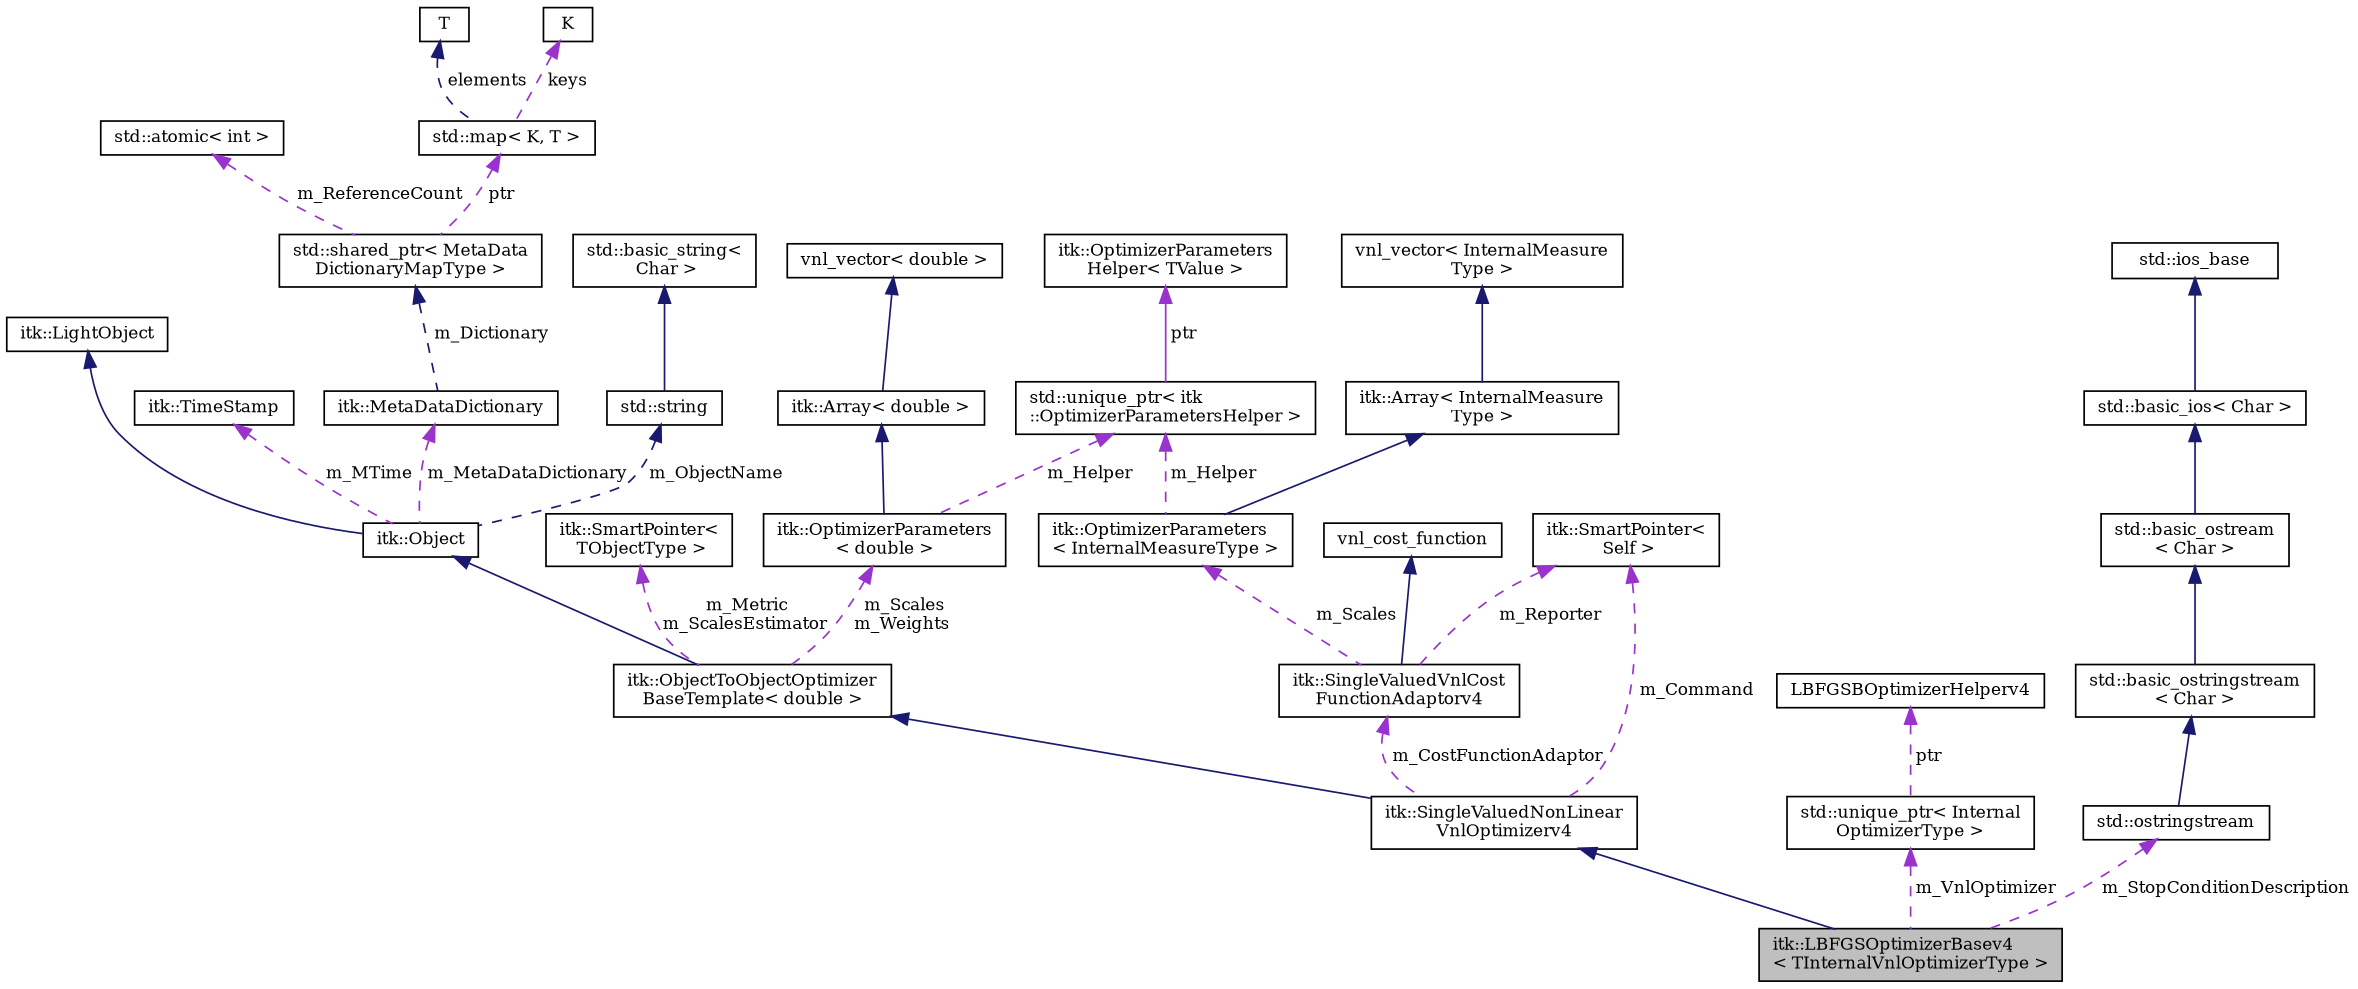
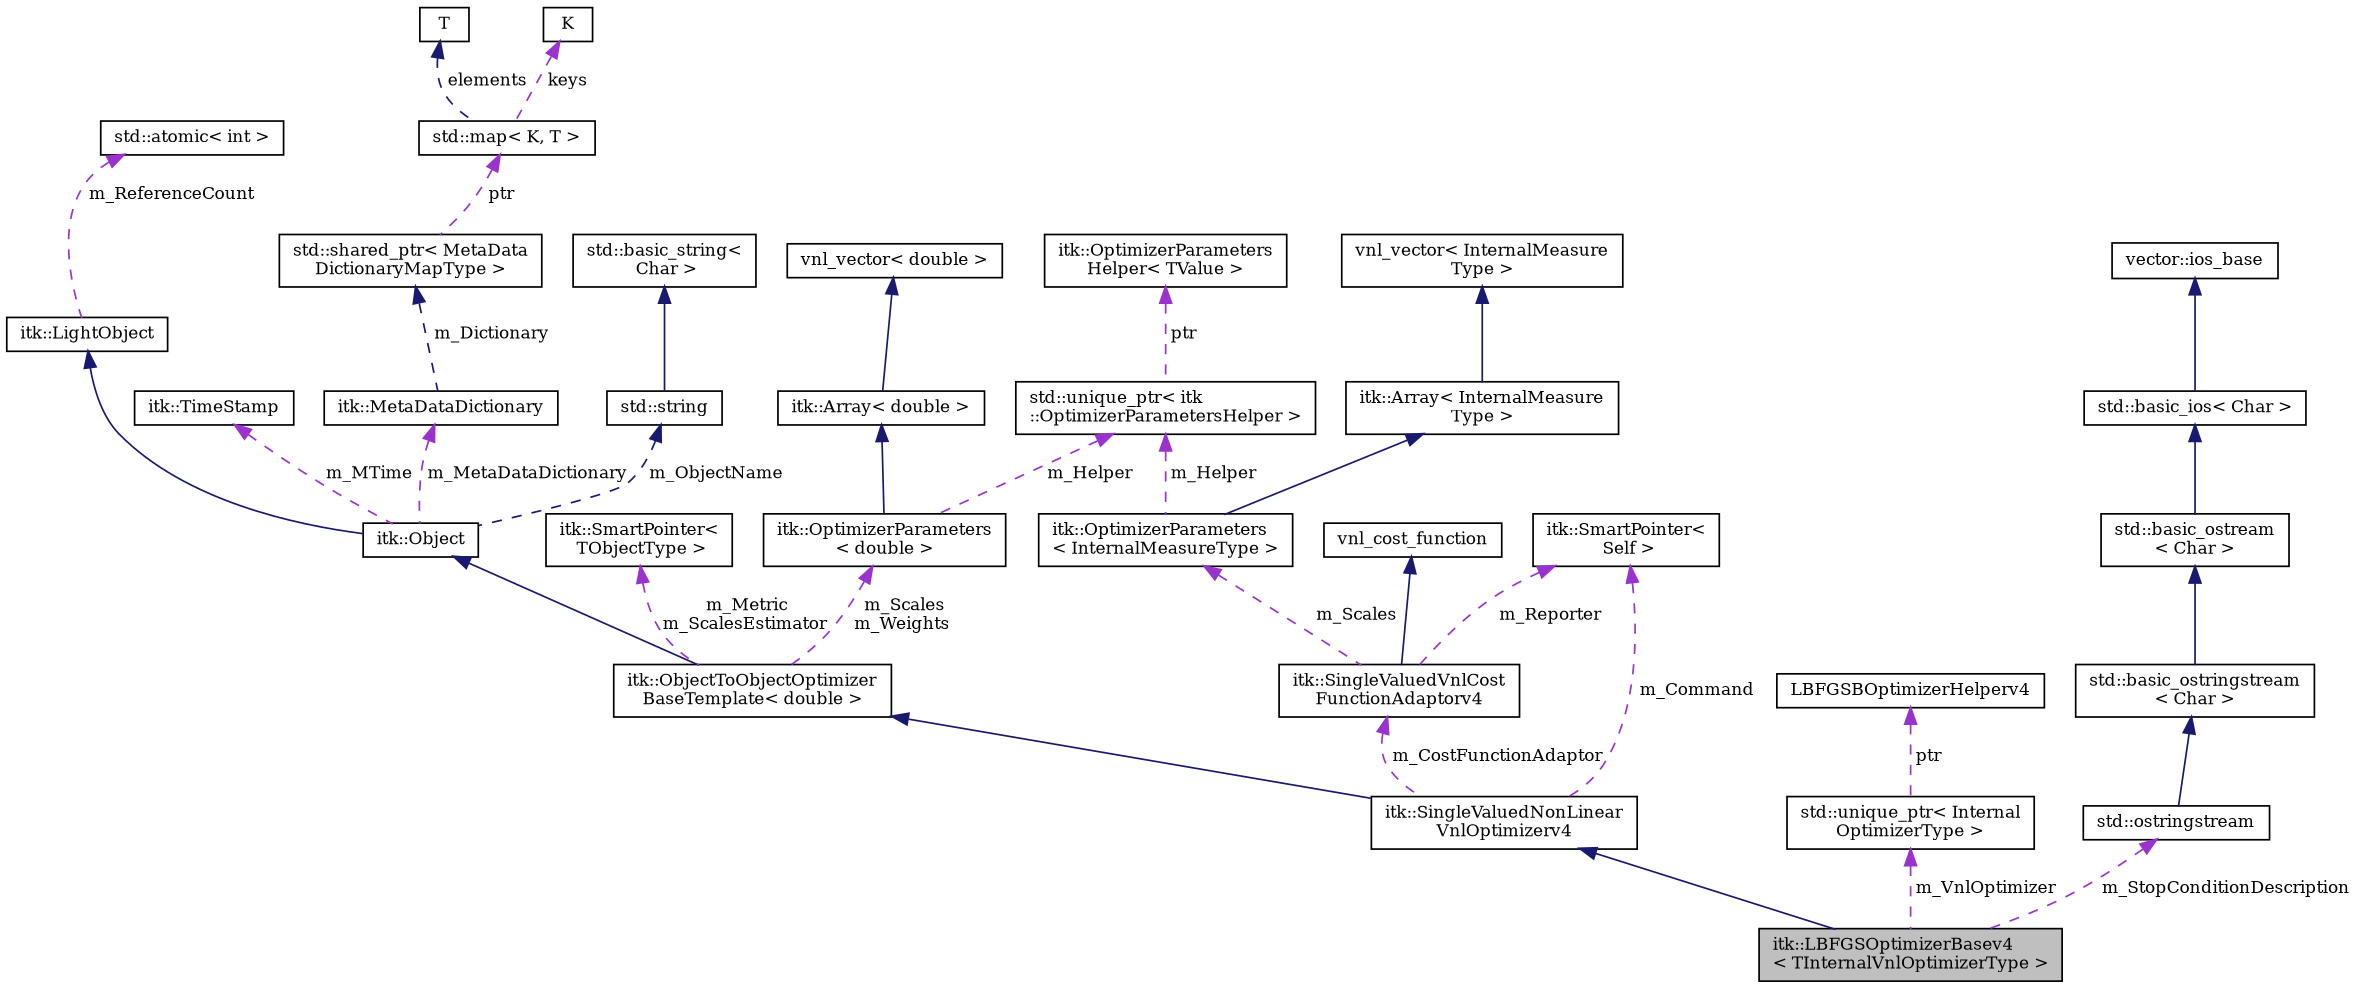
edge "std::shared_ptr< MetaData DictionaryMapType >" -> "std::atomic< int >": now "itk::LightObject" -> "std::atomic< int >"
node "std::ios_base": label "std::ios_base" -> "vector::ios_base"
edge "std::unique_ptr< itk ::OptimizerParametersHelper >" -> "itk::OptimizerParameters Helper< TValue >": style solid -> dashed
